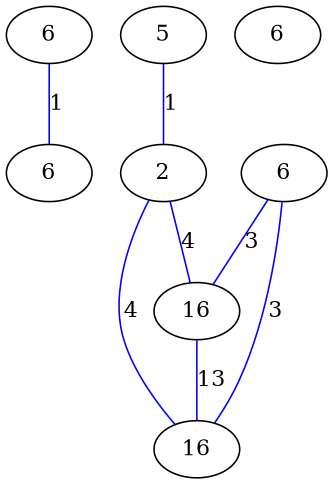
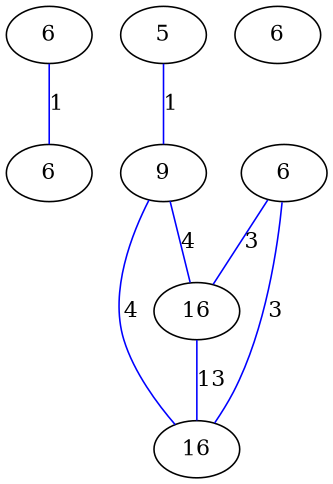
node "2": label "2" -> "9"
